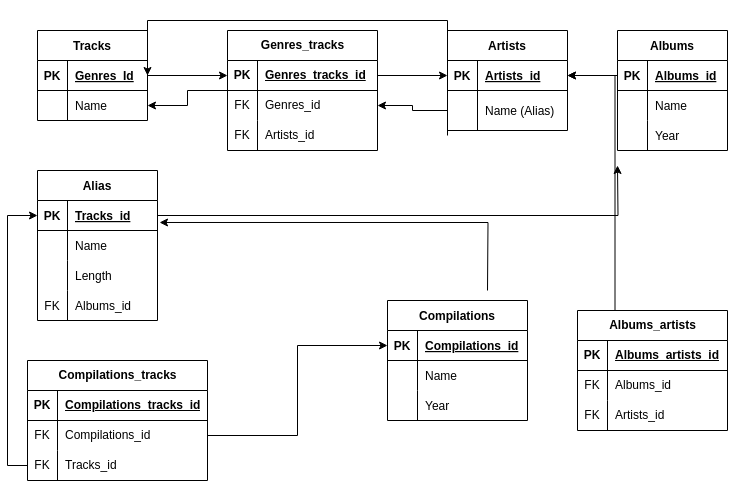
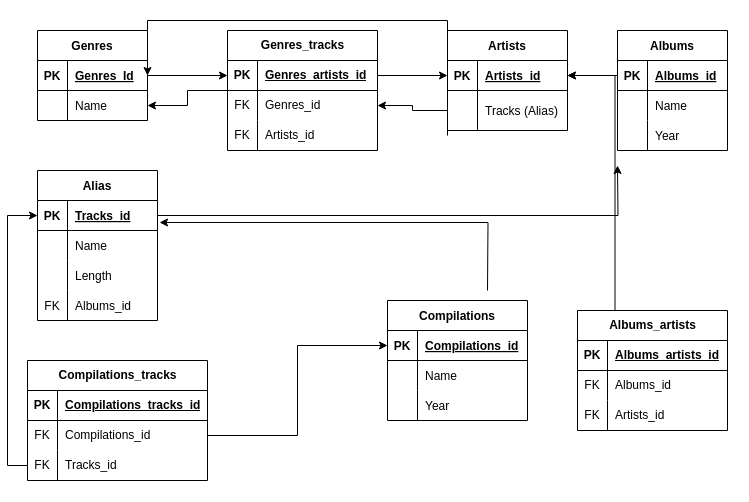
node "Tracks": label "Tracks" -> "Genres"
node "Genres_tracks_id": label "Genres_tracks_id" -> "Genres_artists_id"
node "Name (Alias)": label "Name (Alias)" -> "Tracks (Alias)"
